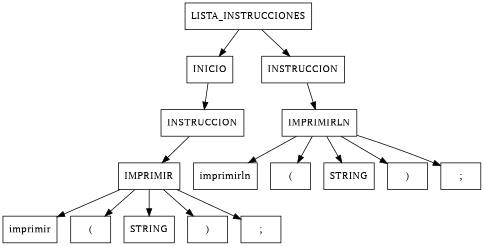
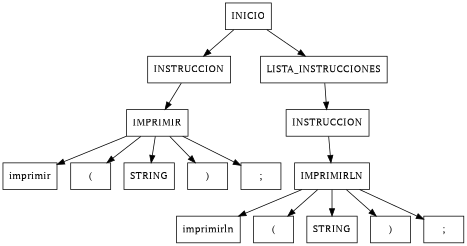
edge "LISTA_INSTRUCCIONES" -> "INICIO": reversed
